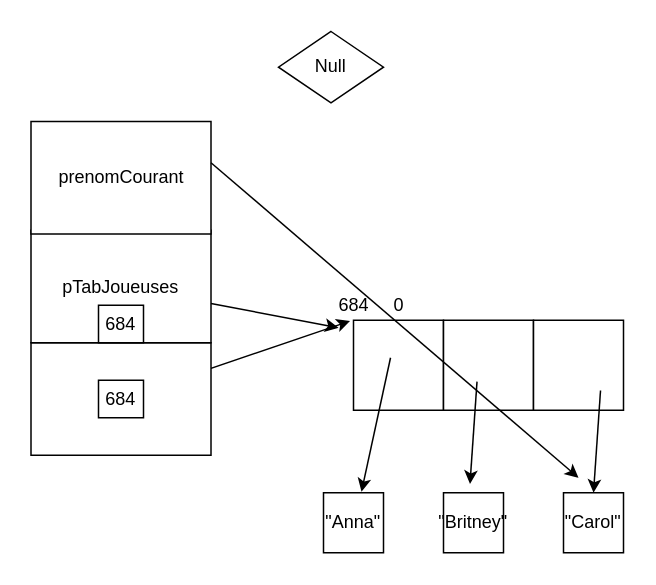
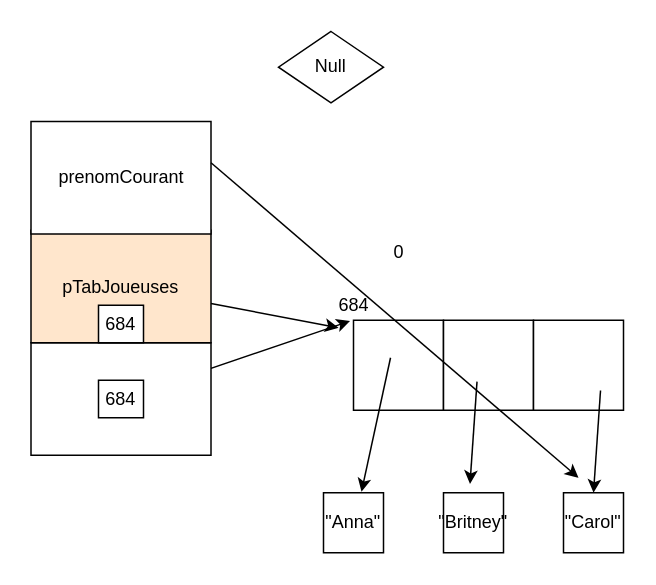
node "pTabJoueuses": fillcolor #ffffff -> #ffe6cc
node "0": moved (398, 305) -> (398, 253)
